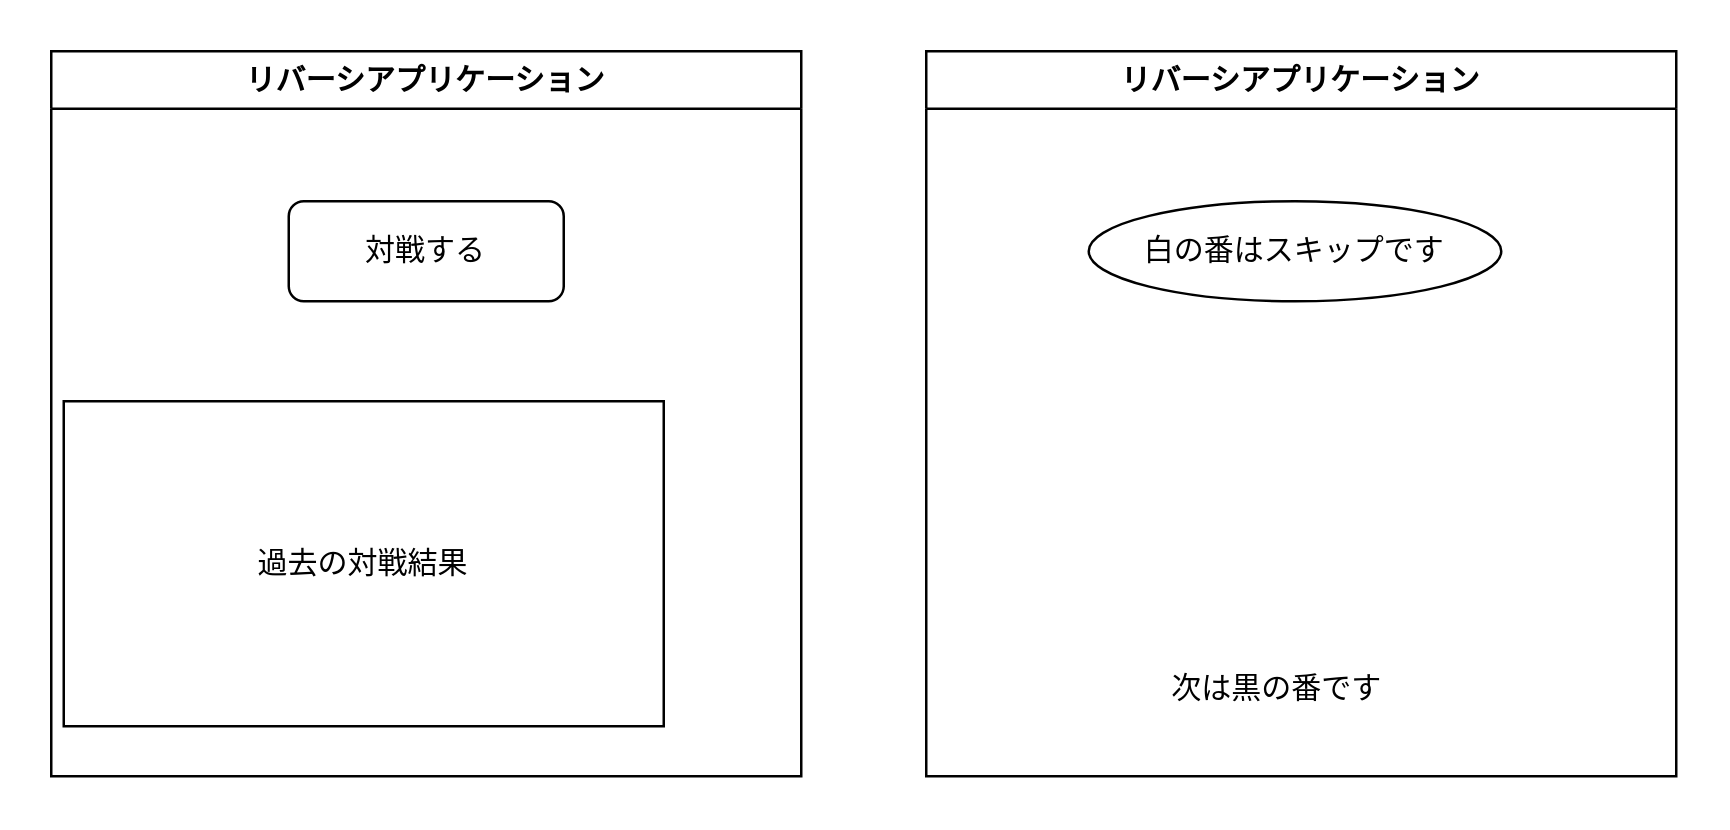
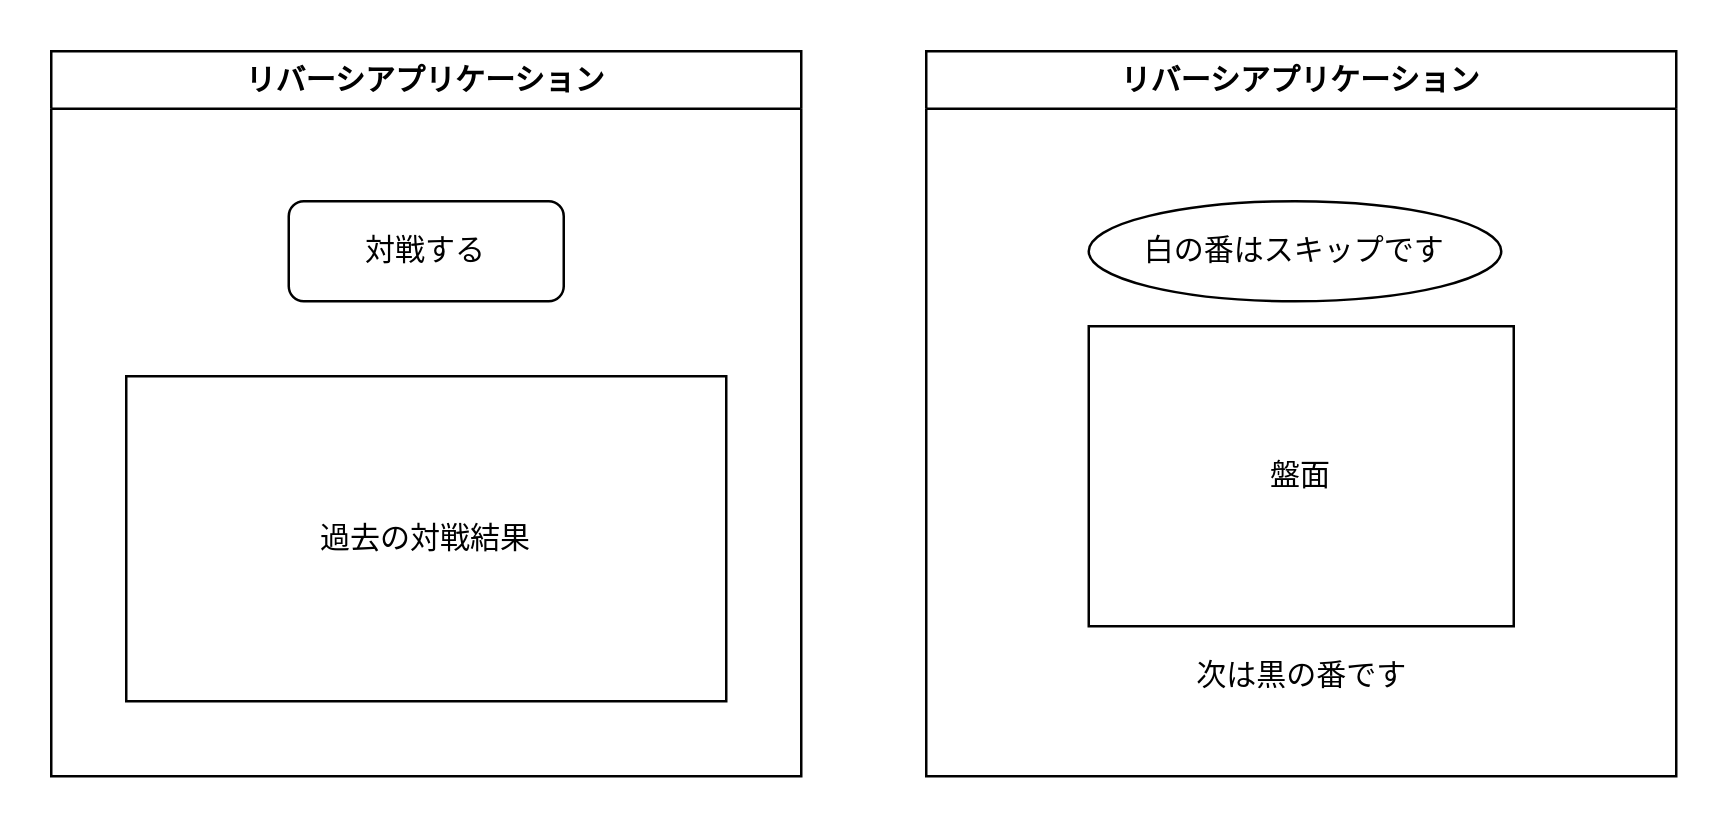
node "盤面": added
node "過去の対戦結果": moved (364, 564) -> (426, 539)
node "次は黒の番です": moved (1276, 689) -> (1301, 676)
